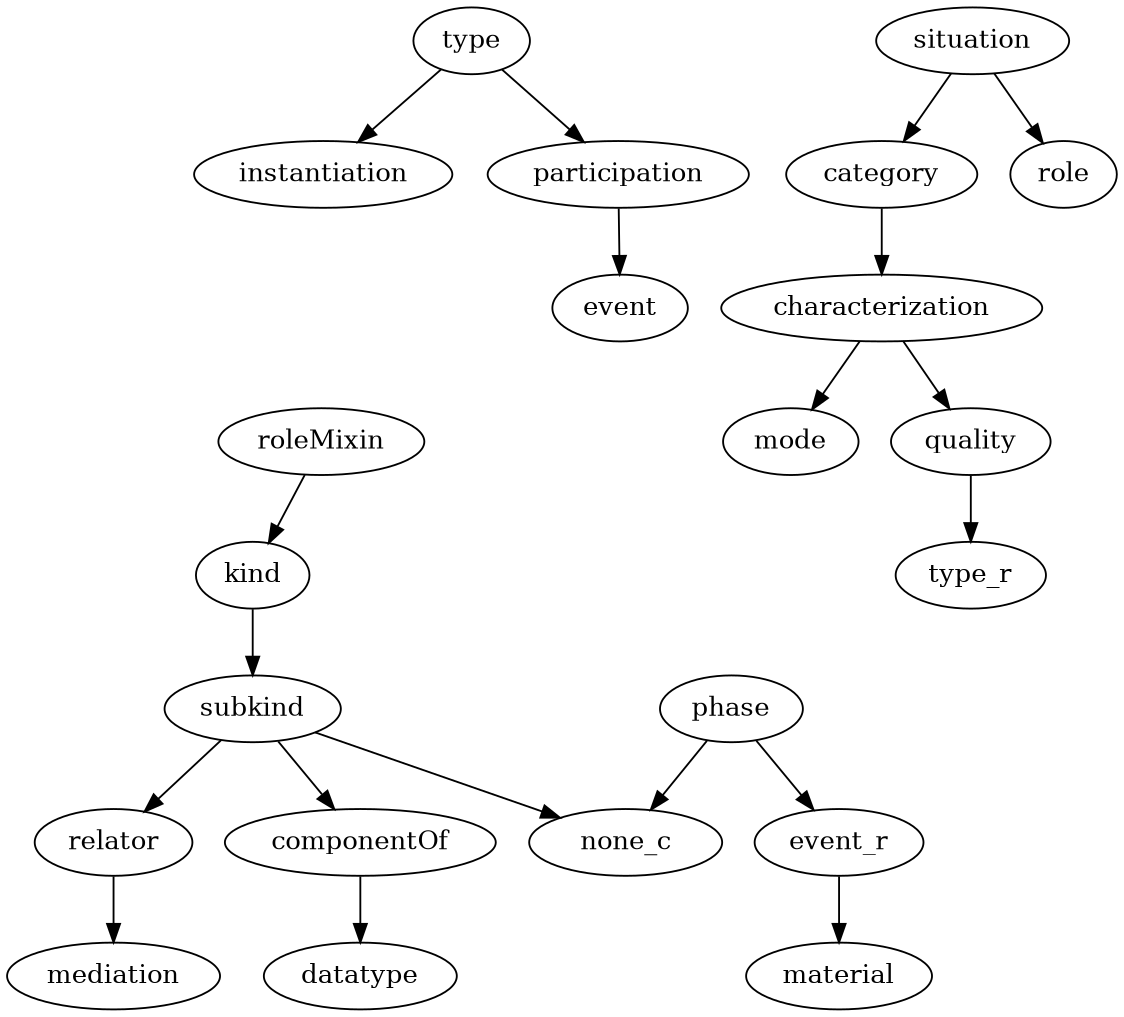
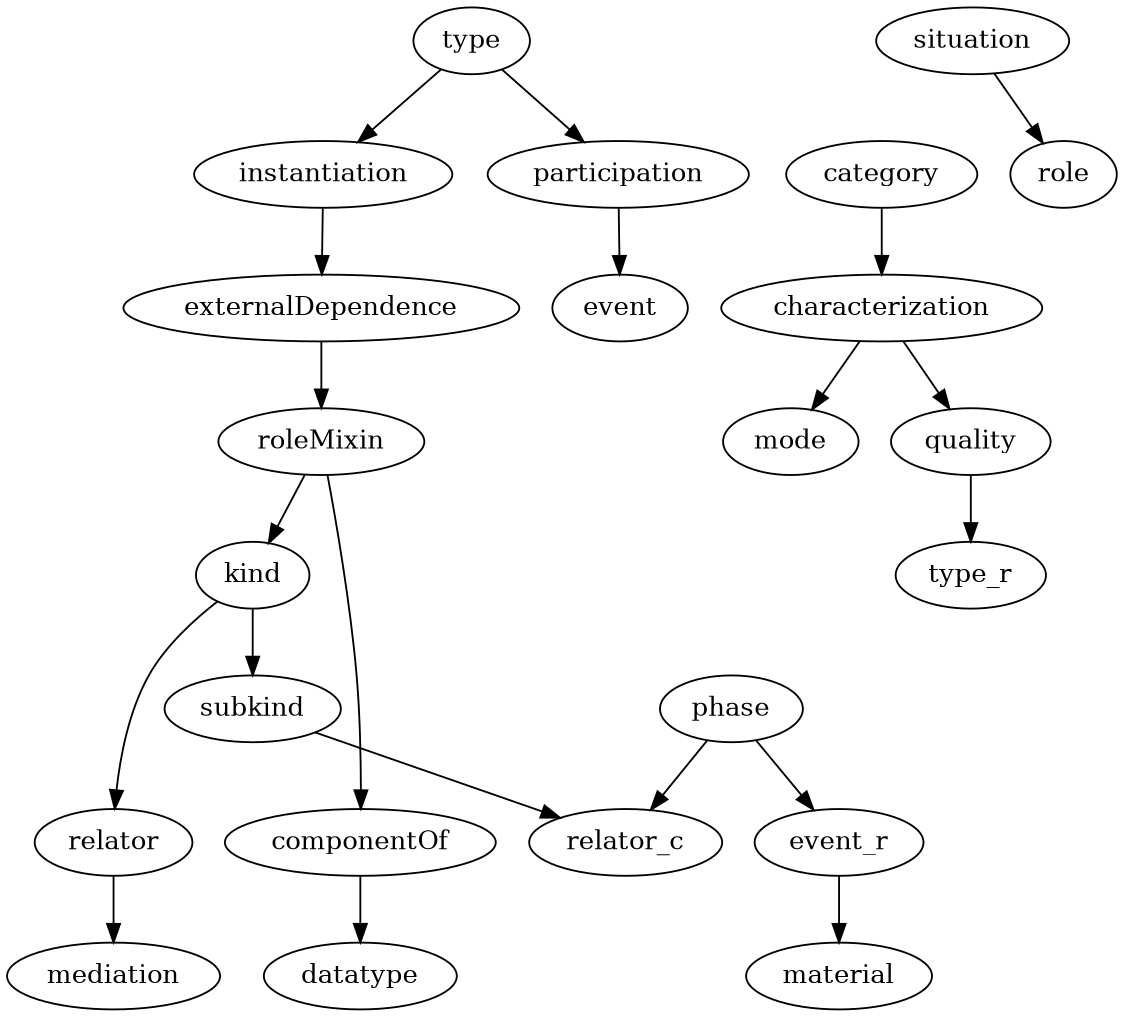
edge "situation" -> "category": removed
node "externalDependence": added
edge "subkind" -> "componentOf": now "roleMixin" -> "componentOf"
edge "subkind" -> "relator": now "kind" -> "relator"
node "none_c": label "none_c" -> "relator_c"
